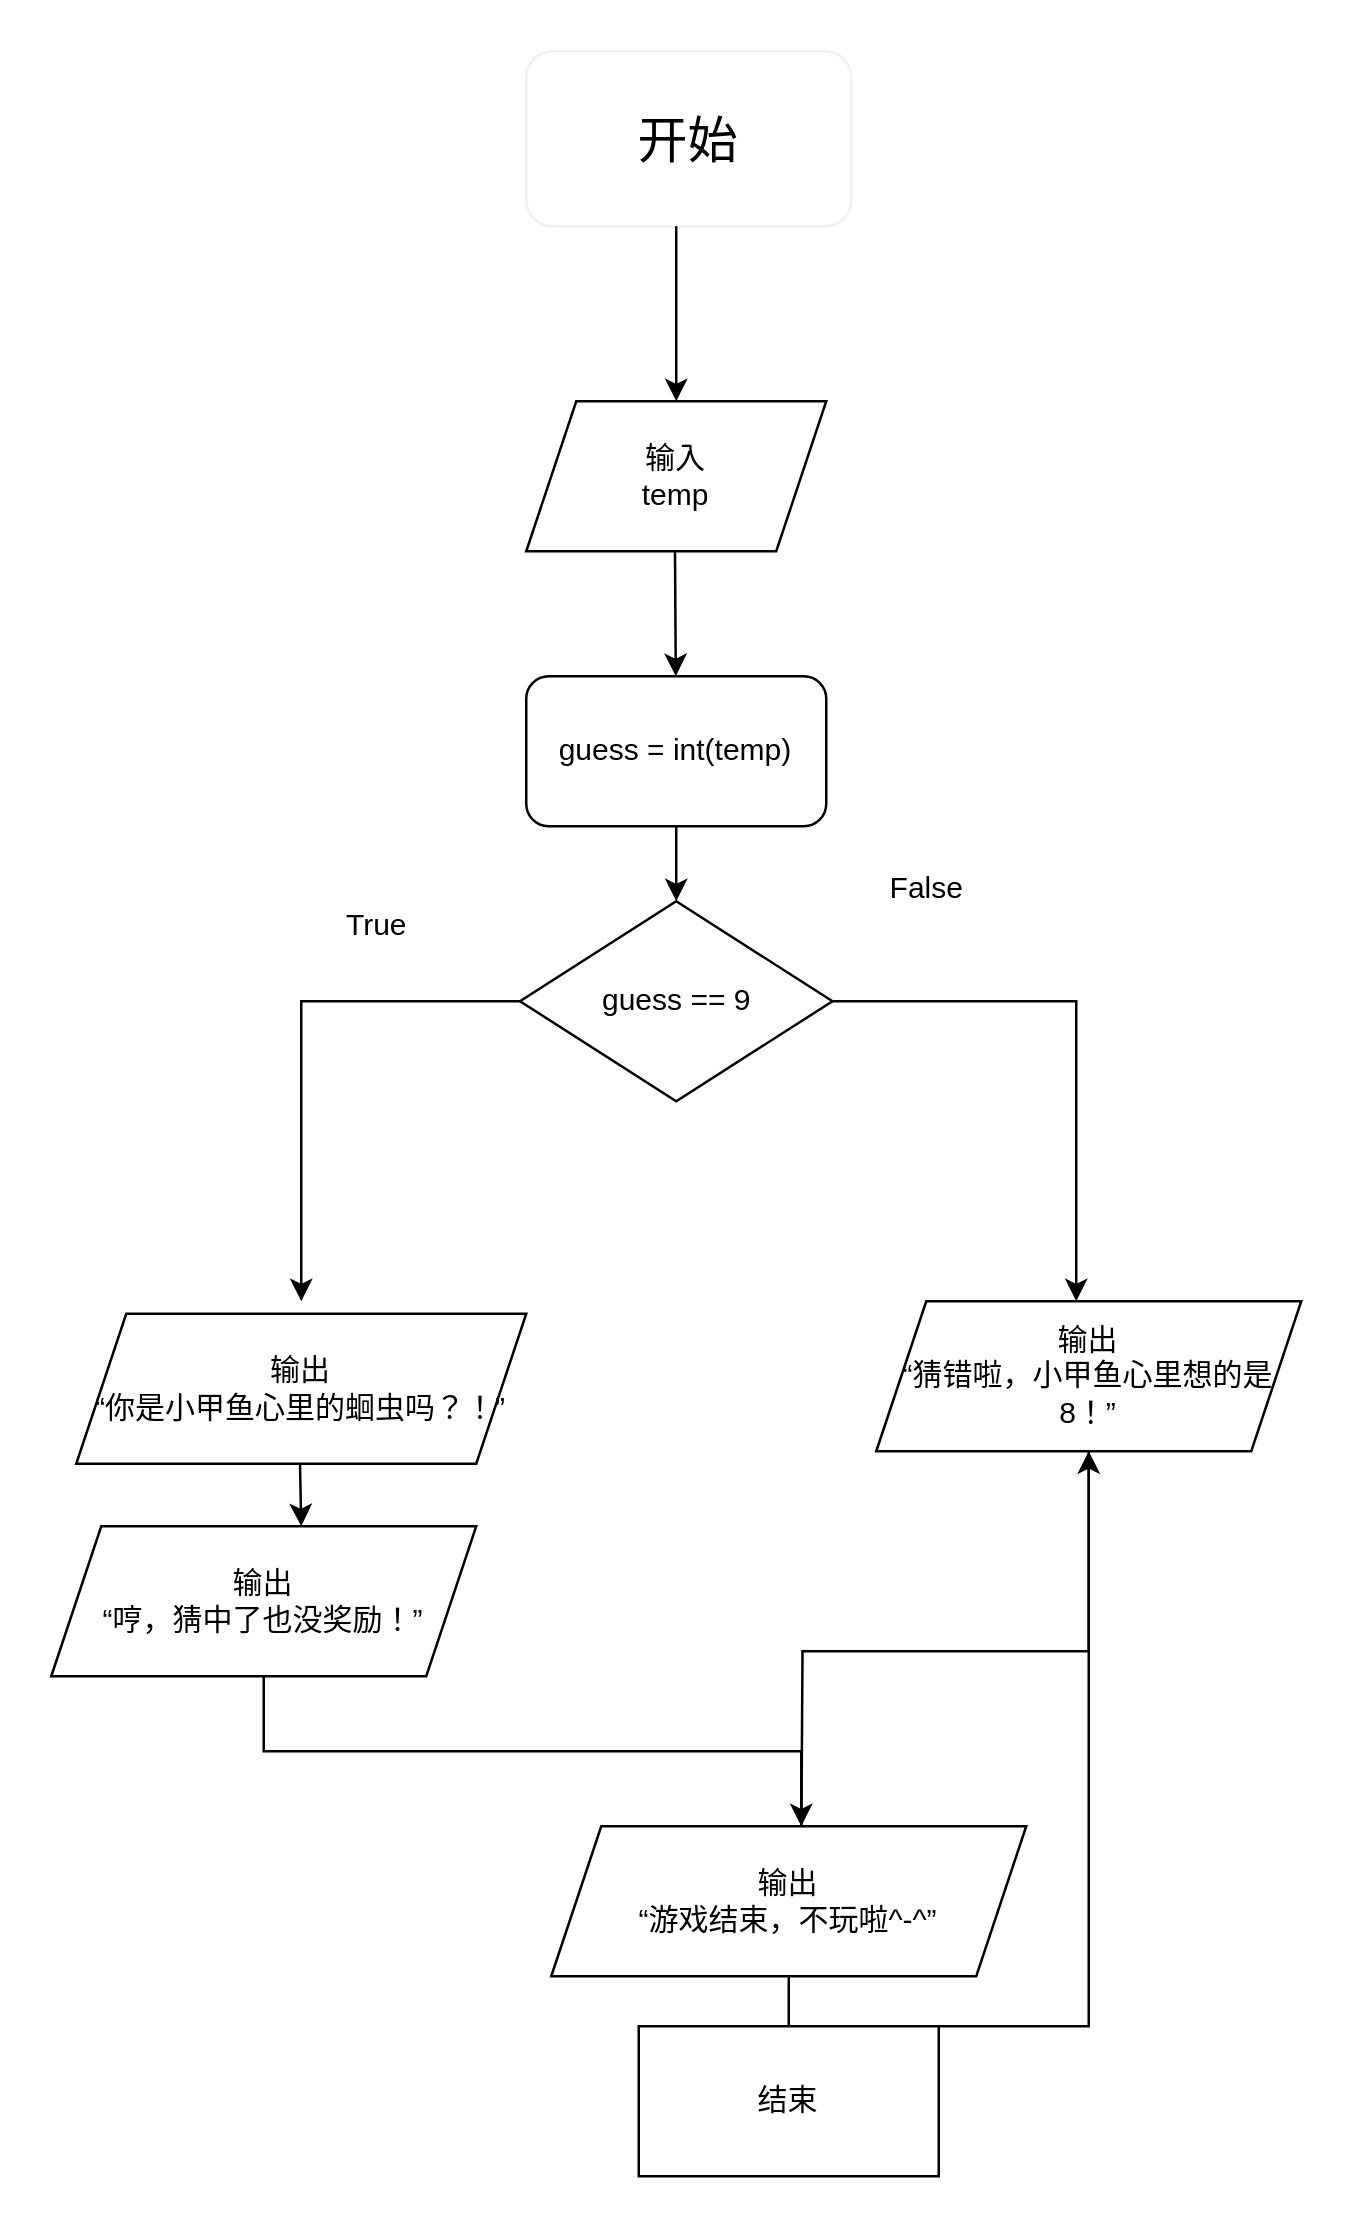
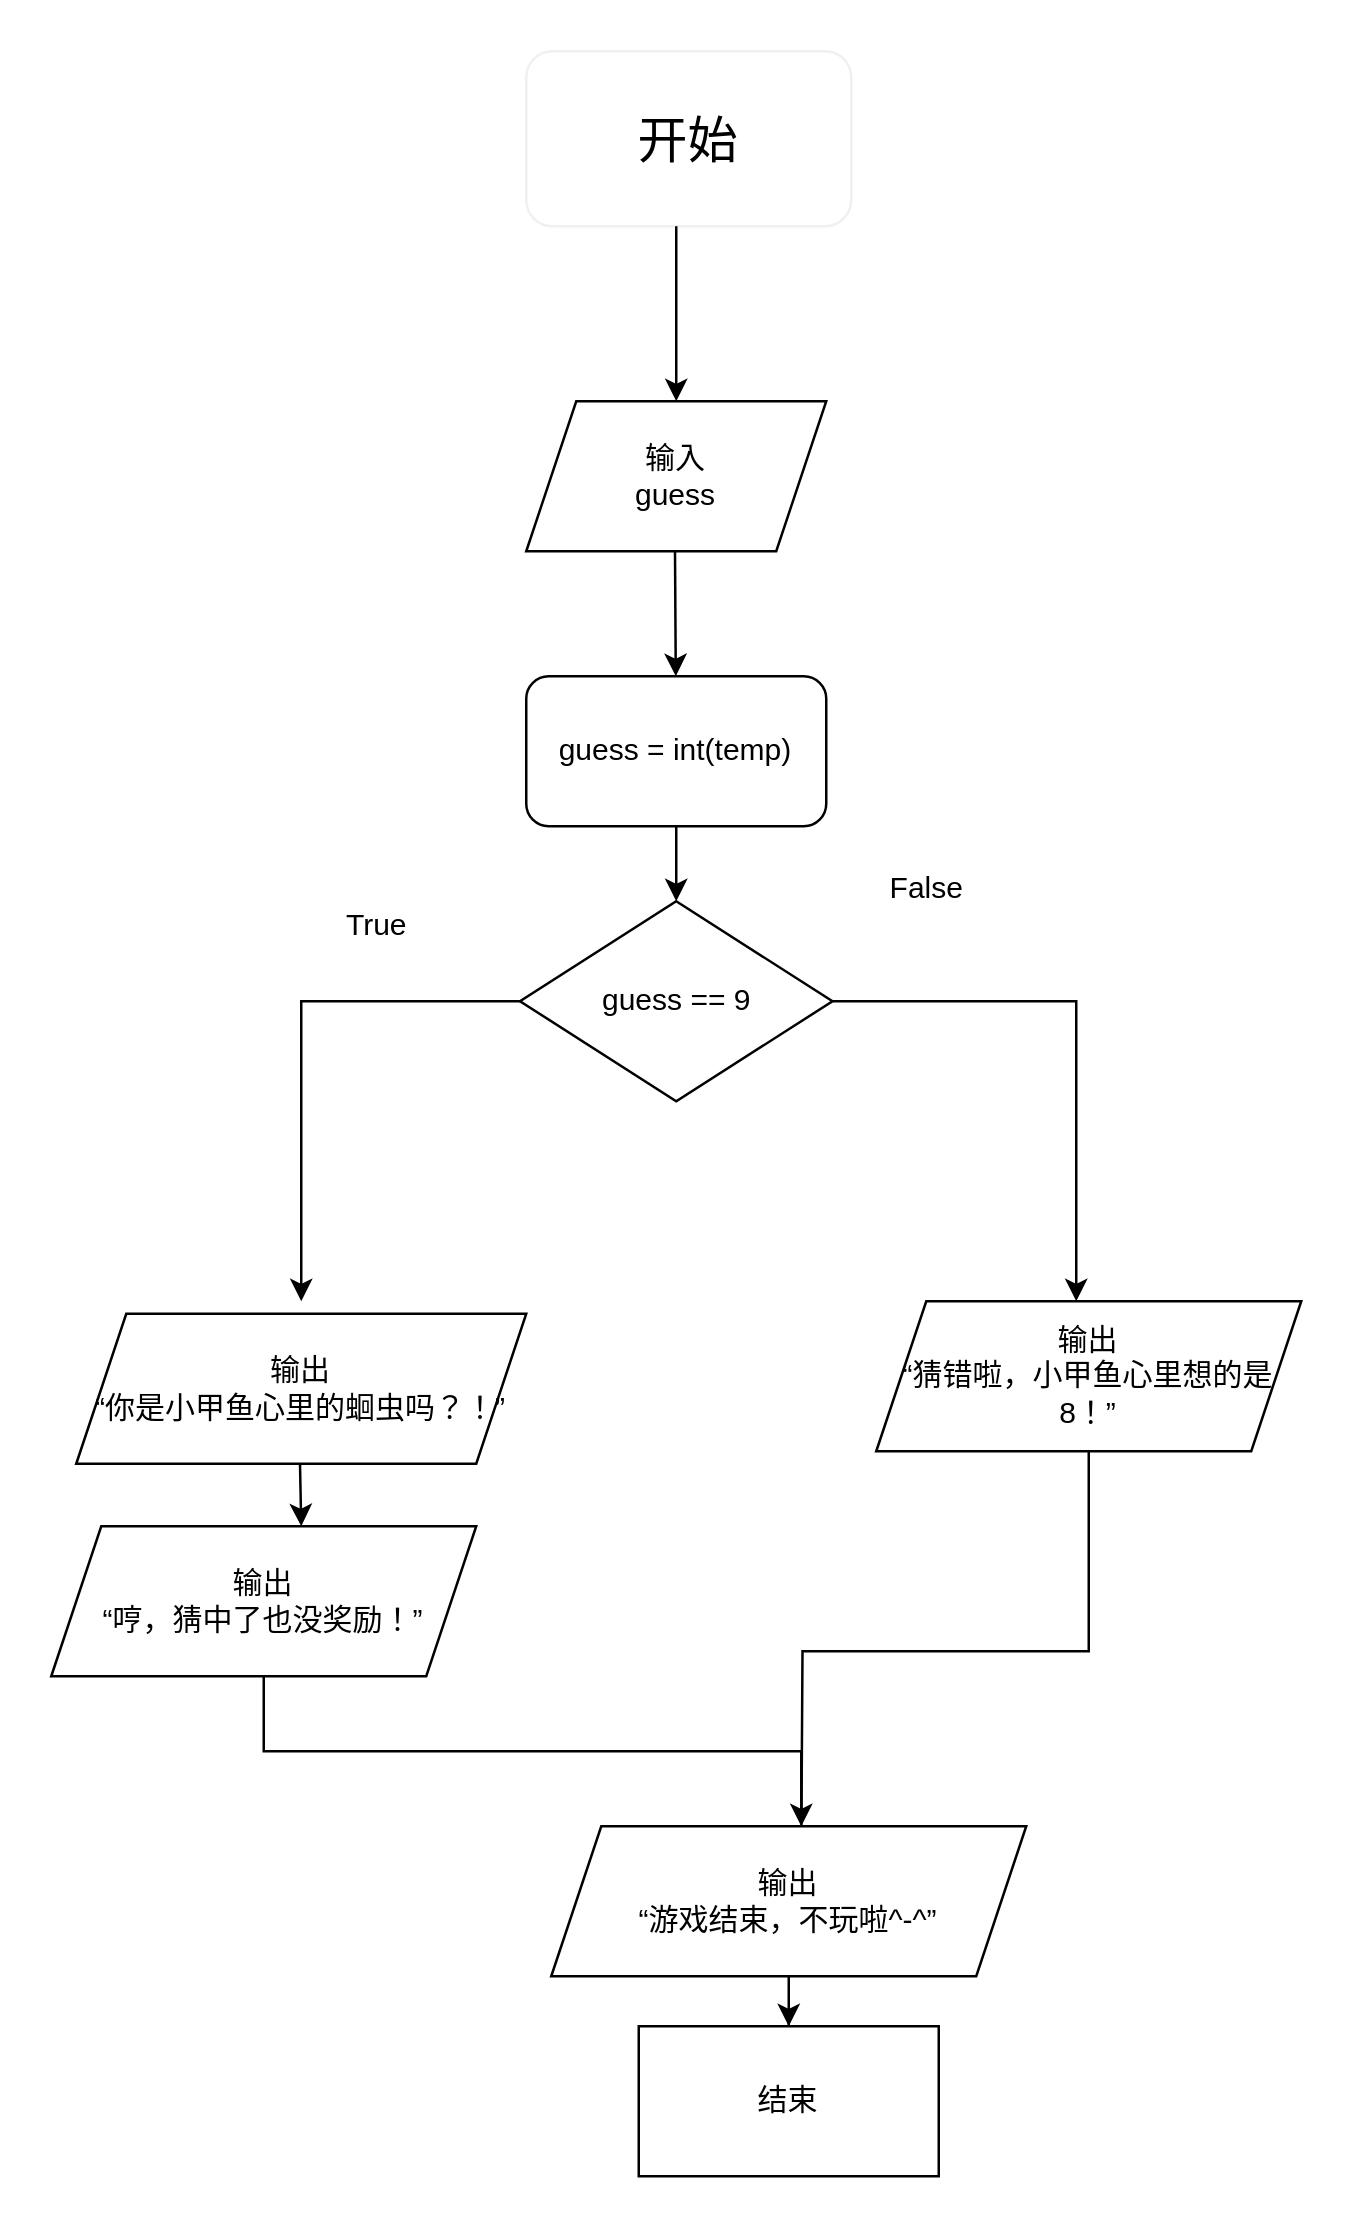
node "输入 temp": label "输入 temp" -> "输入 guess"
edge "输出 “游戏结束，不玩啦^-^”" -> "输出 “猜错啦，小甲鱼心里想的是8！”": now "输出 “游戏结束，不玩啦^-^”" -> "结束"
